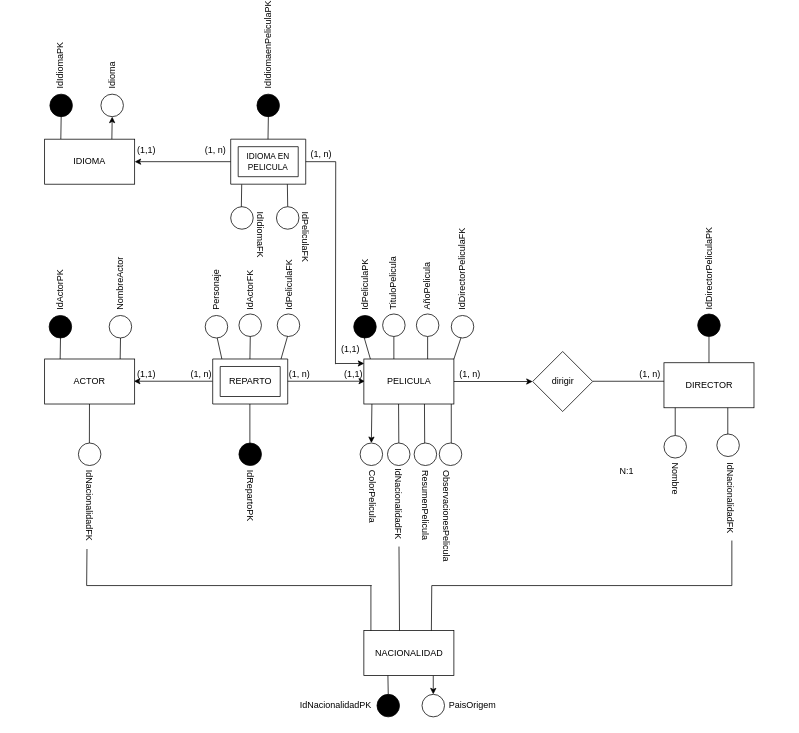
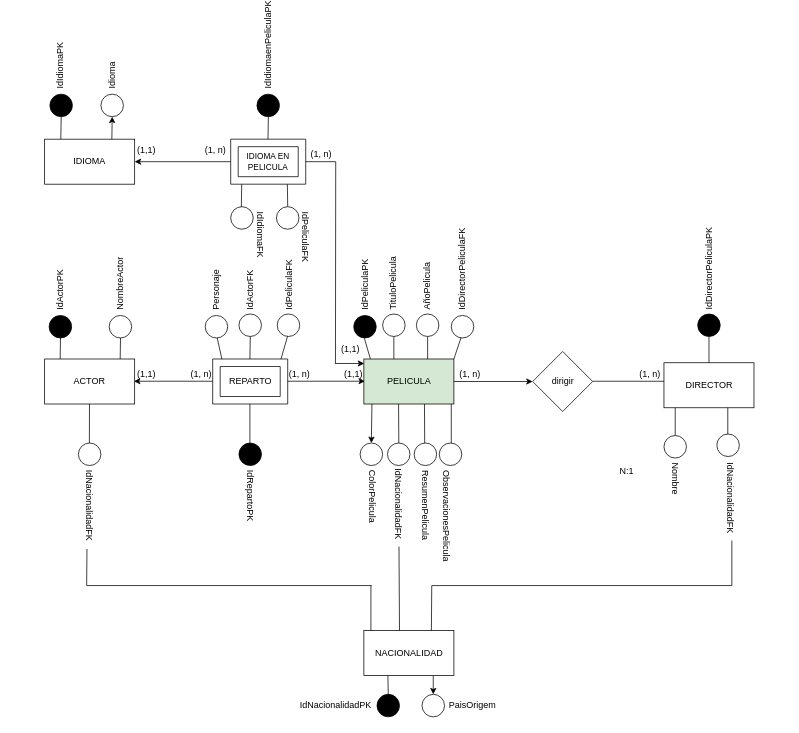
node "PELICULA": fillcolor #ffffff -> #d5e8d4
